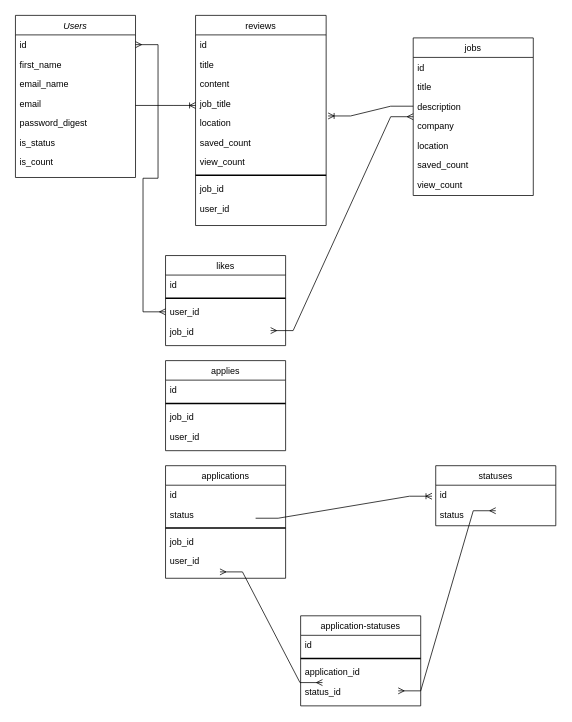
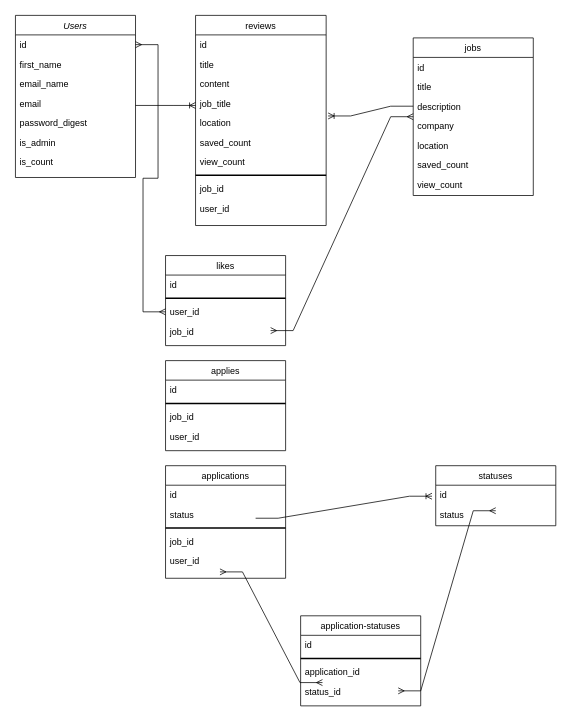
node "is_status": label "is_status" -> "is_admin"
